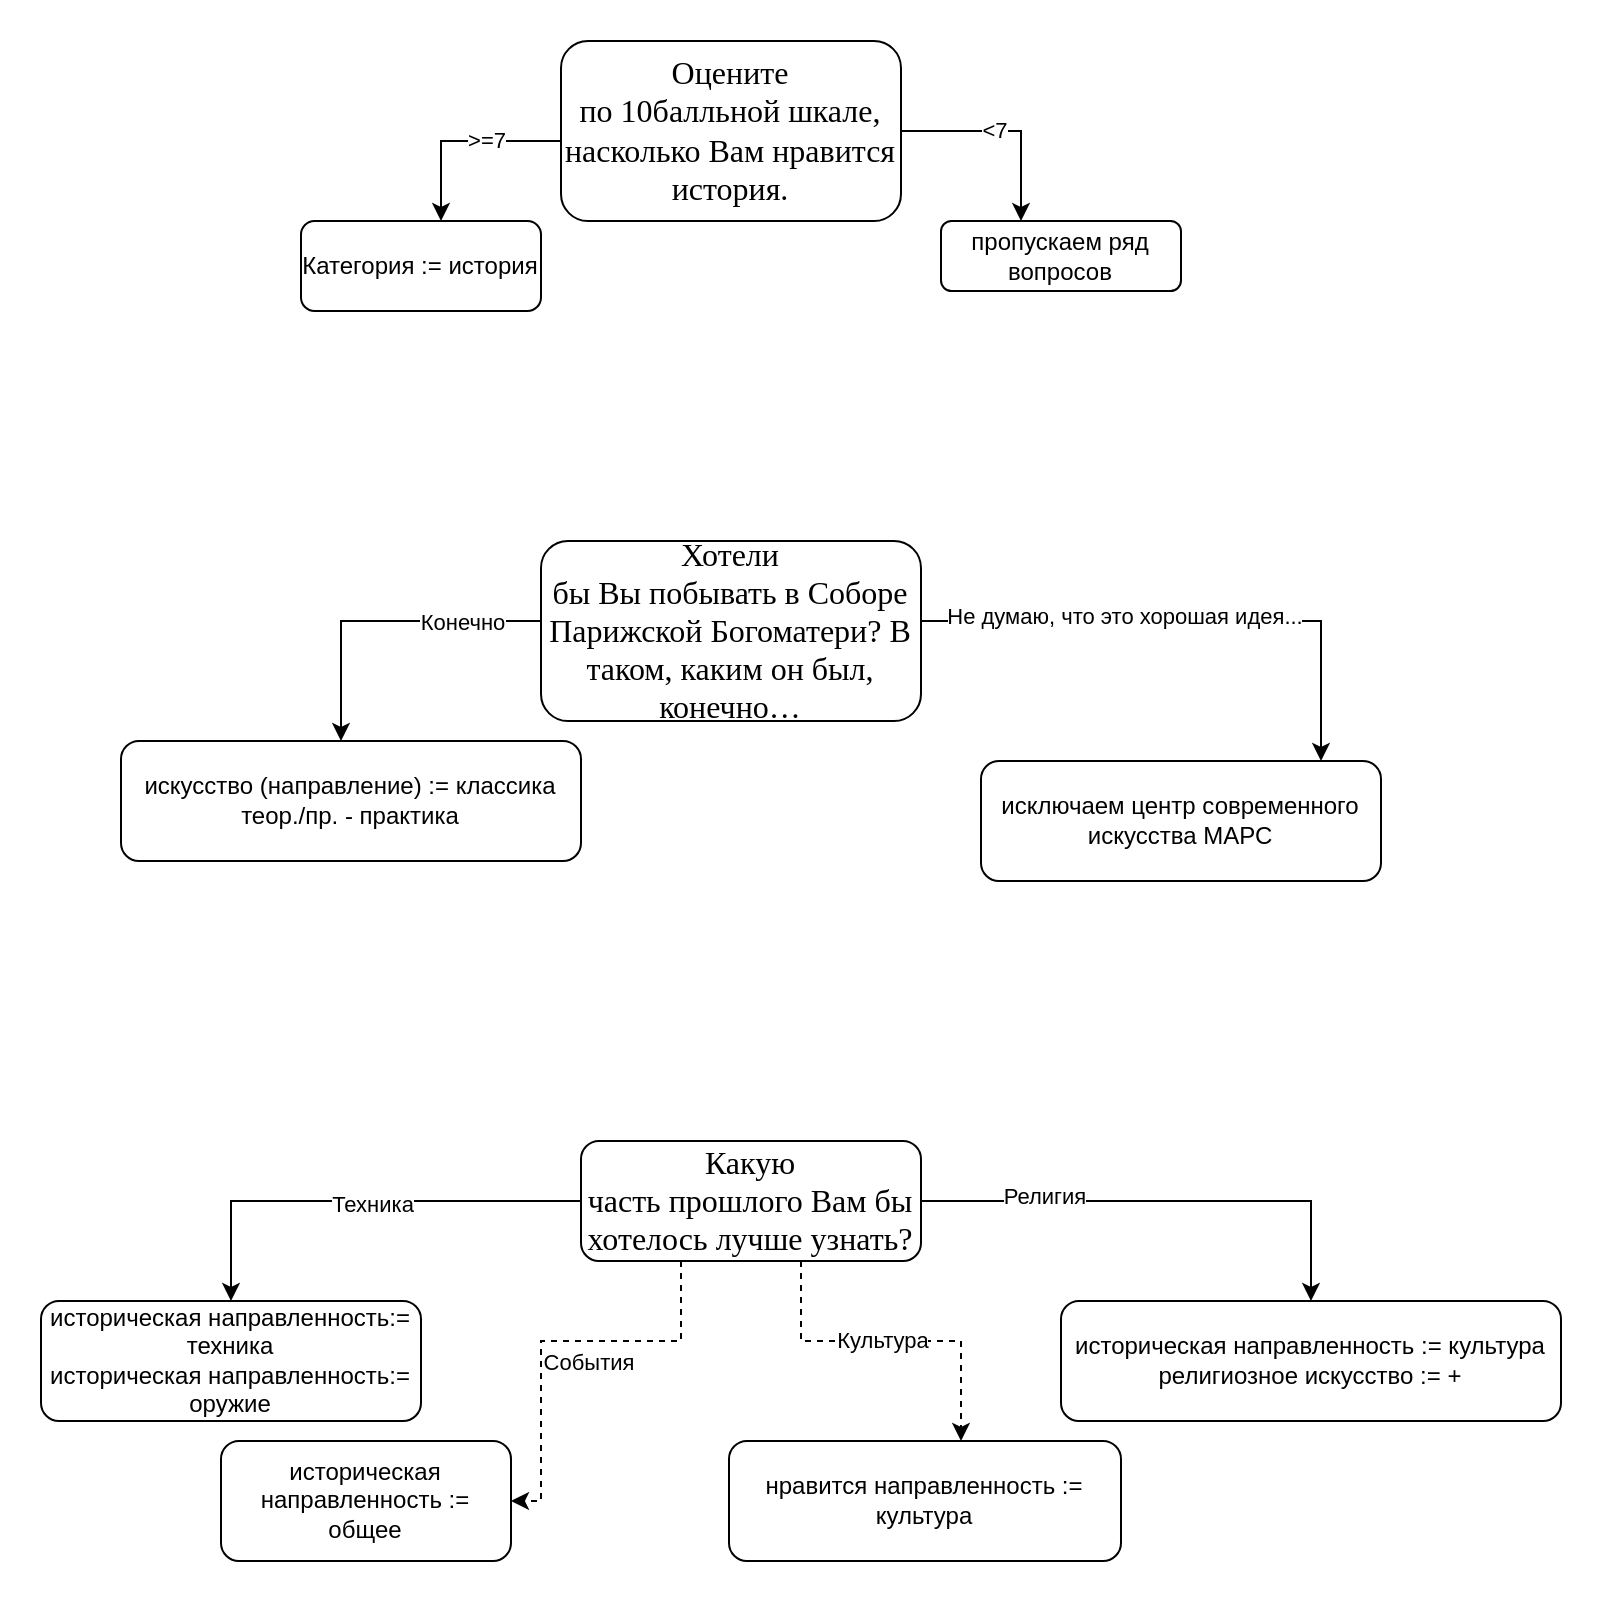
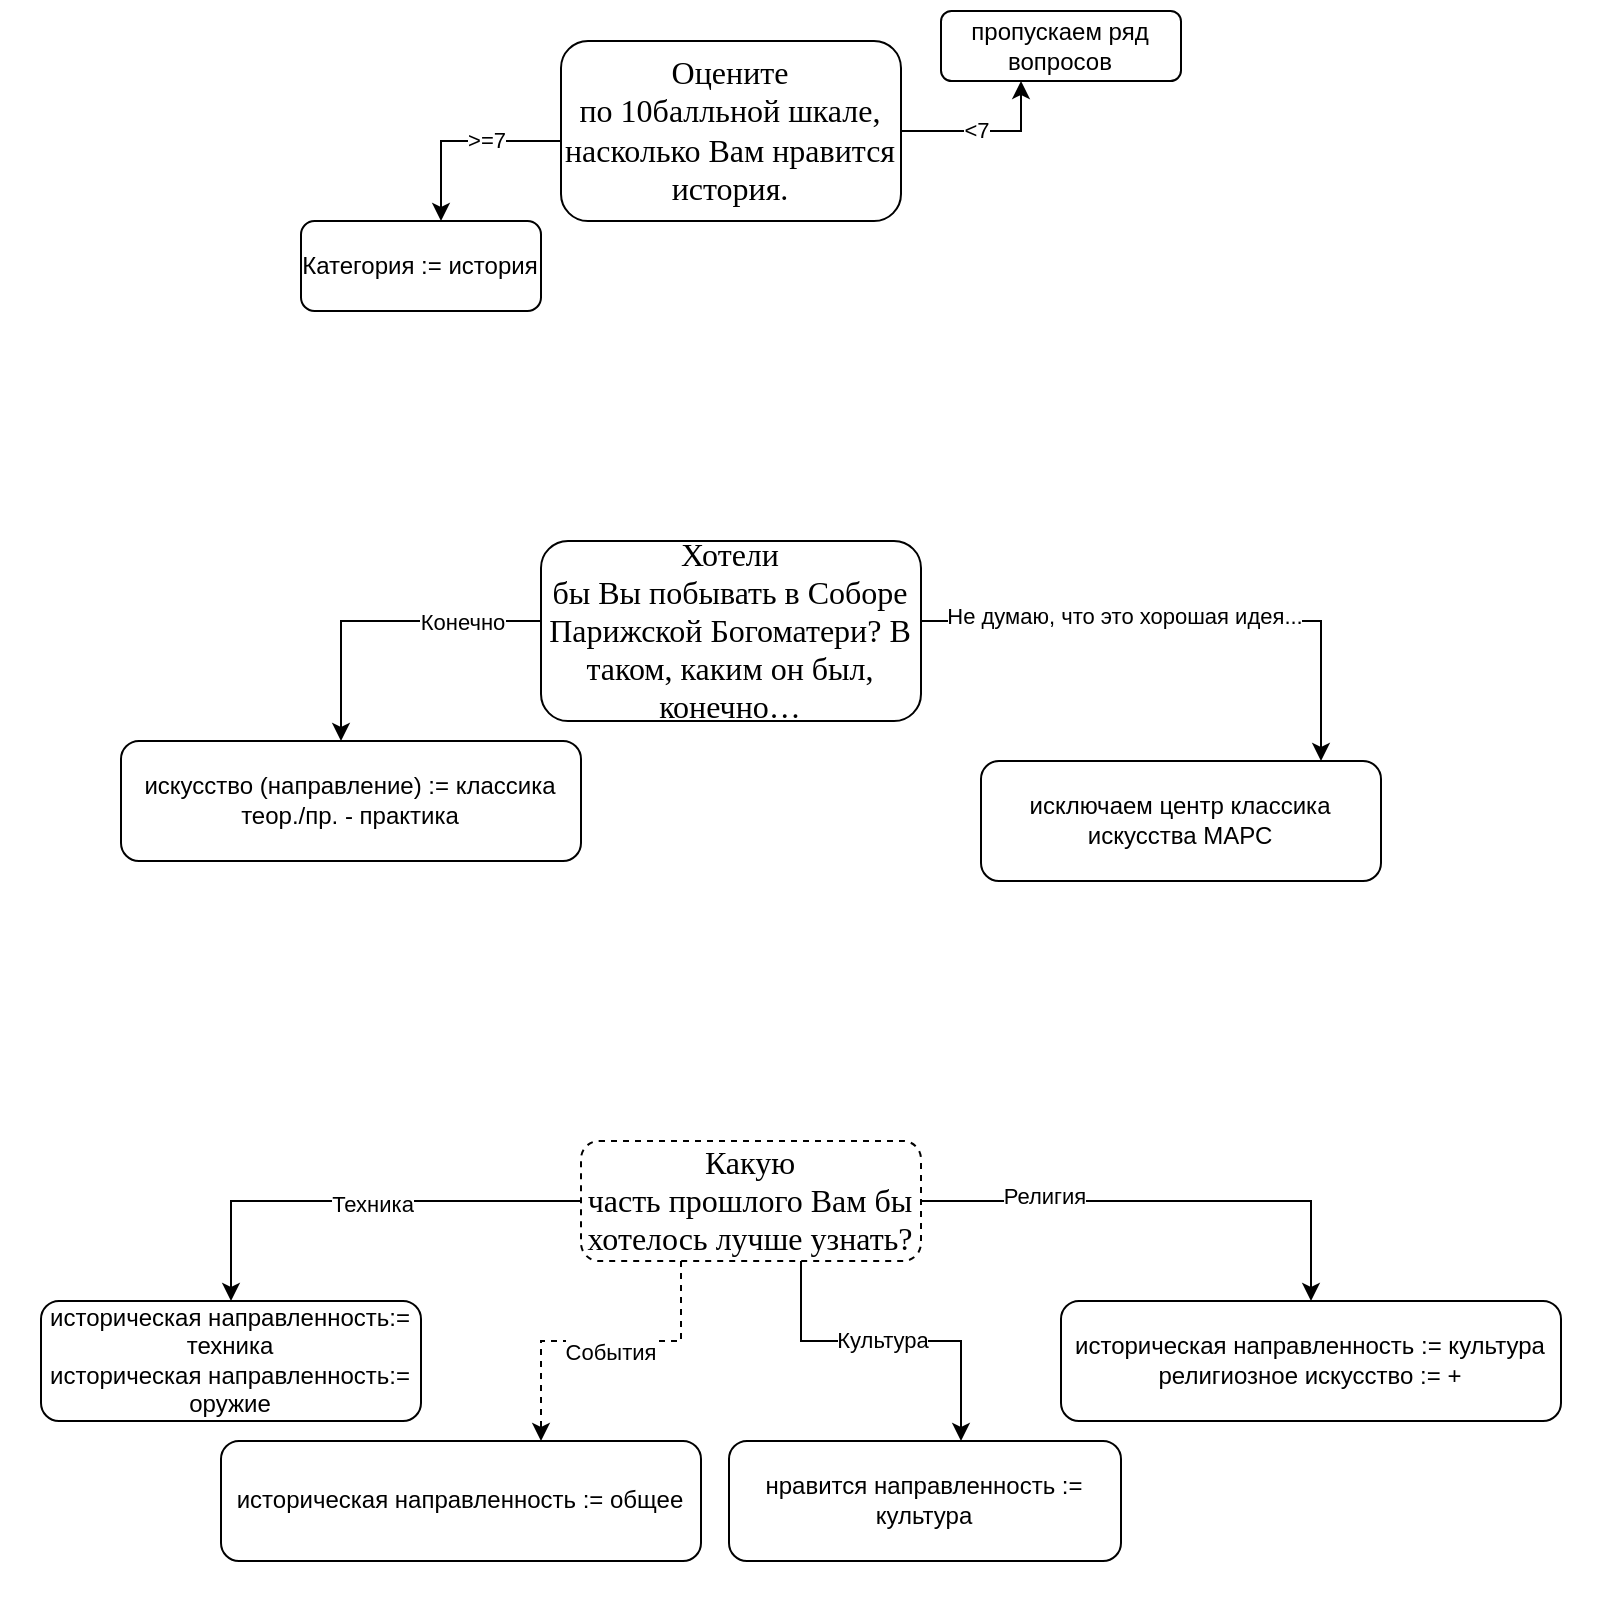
node "пропускаем ряд вопросов": moved (1061, 256) -> (1061, 46)
node "исключаем центр современного искусства МАРС": label "исключаем центр современного искусства МАРС" -> "исключаем центр классика искусства МАРС"
node "Какую часть прошлого Вам бы хотелось лучше узнать?": style solid -> dashed
edge "Какую часть прошлого Вам бы хотелось лучше узнать?" -> "нравится направленность := культура": style dashed -> solid
node "историческая направленность := общее": size 290x120 -> 480x120
